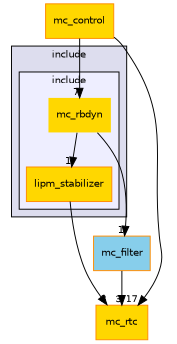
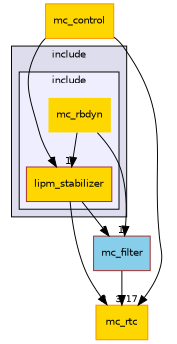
edge "mc_control" -> "mc_rbdyn": now "mc_control" -> "lipm_stabilizer"
node "lipm_stabilizer": color darkorange -> brown
edge "lipm_stabilizer" -> "mc_filter": added
node "mc_filter": color darkorange -> brown
